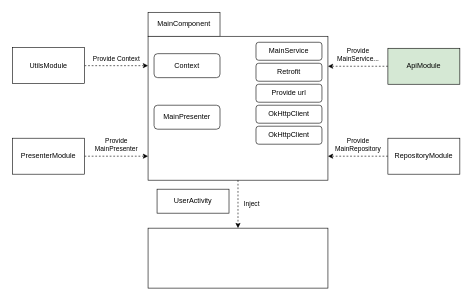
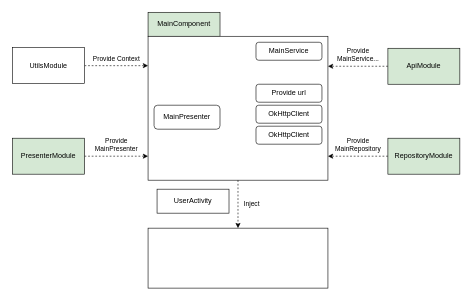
node "MainComponent": fillcolor #ffffff -> #d5e8d4
node "Context": removed
node "Retrofit": removed
node "PresenterModule": fillcolor #ffffff -> #d5e8d4
node "RepositoryModule": fillcolor #ffffff -> #d5e8d4
